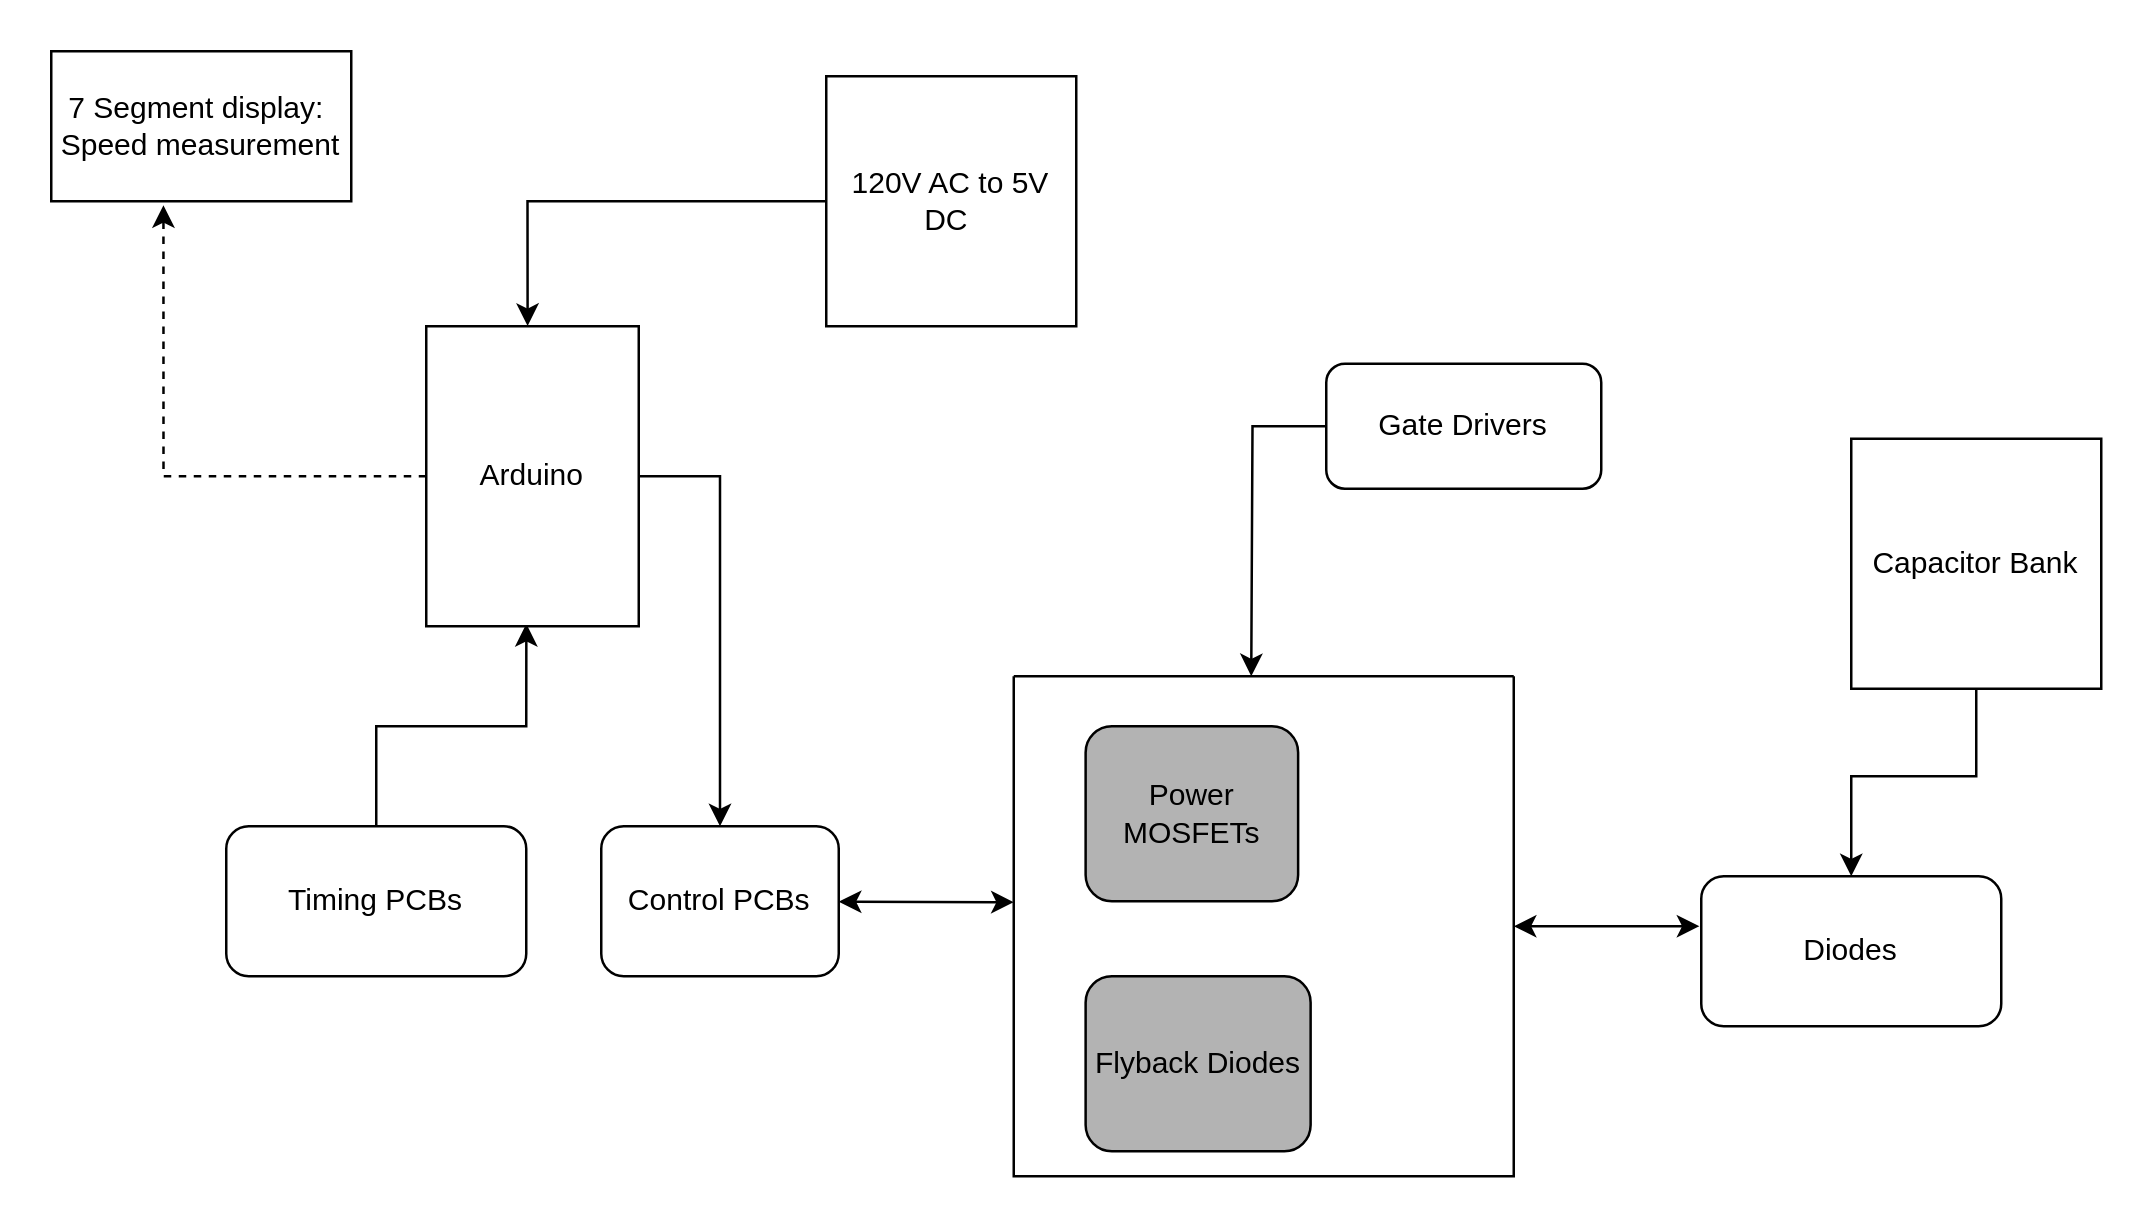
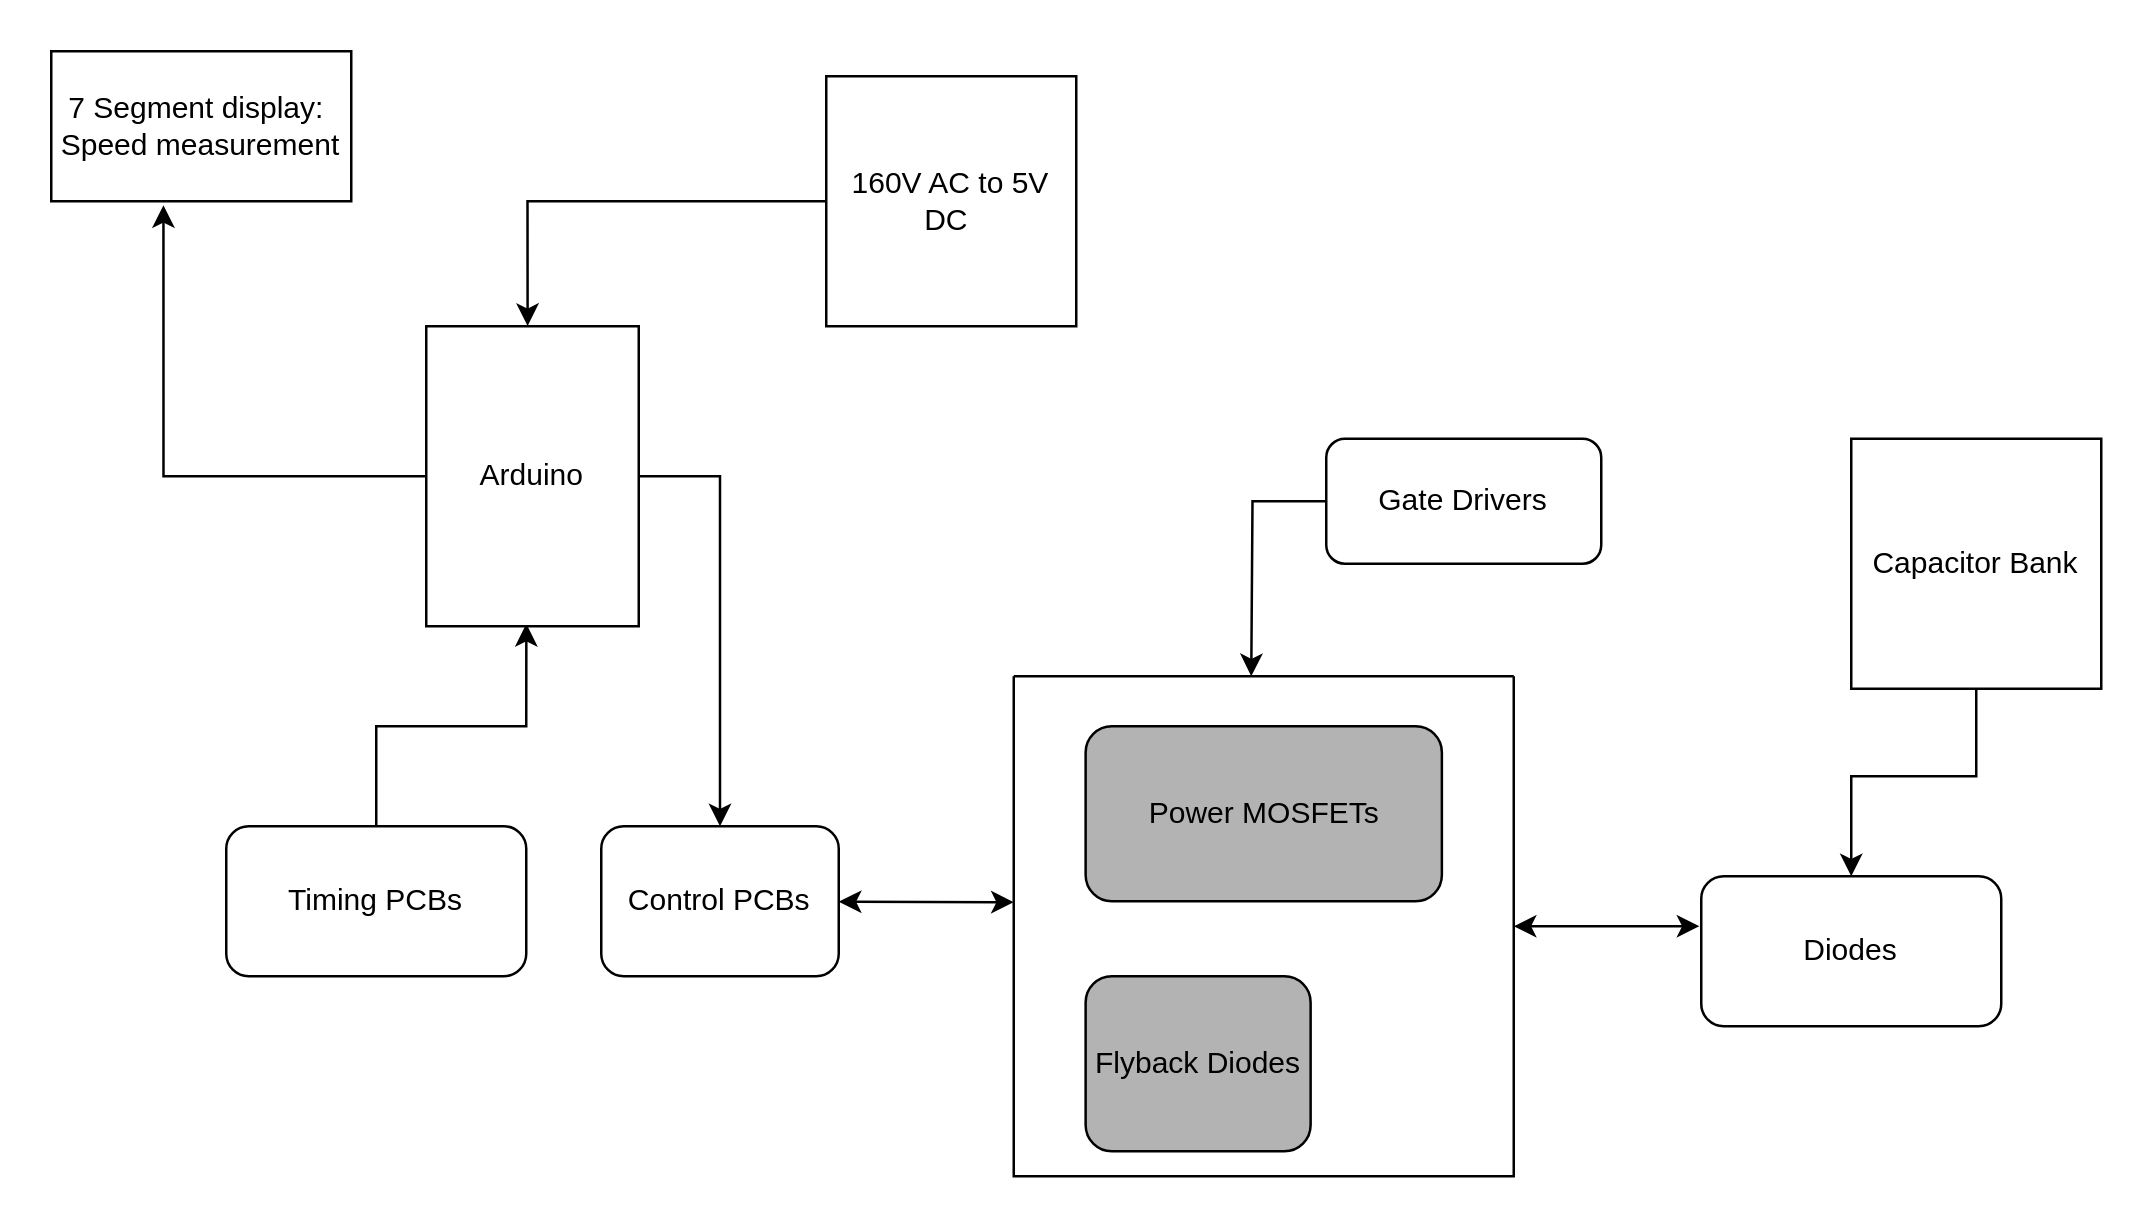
node "120V AC to 5V DC": label "120V AC to 5V DC" -> "160V AC to 5V DC"
node "Gate Drivers": moved (1464, 426) -> (1464, 501)
edge "Arduino" -> "7 Segment display: Speed measurement": style dashed -> solid
node "Power MOSFETs": size 213x175 -> 356x175
